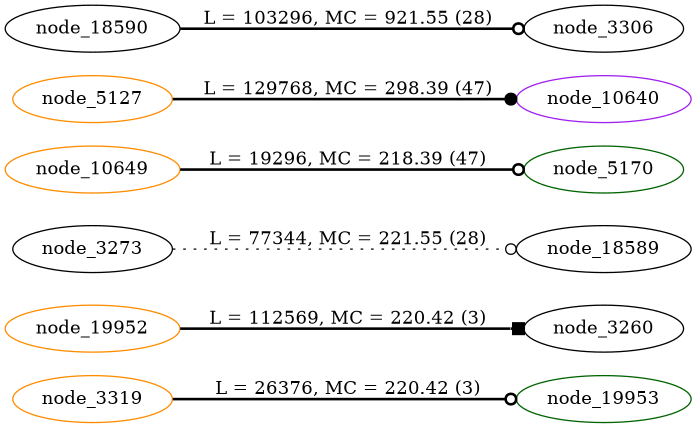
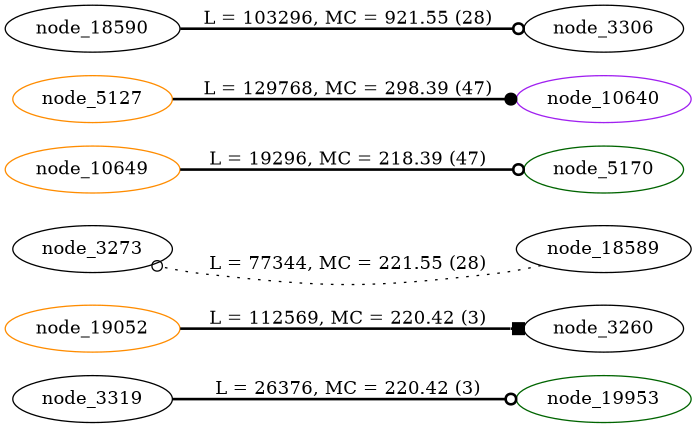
edge "node_3273" -> "node_18589": reversed
node "node_19952": label "node_19952" -> "node_19052"
node "node_3319": color darkorange -> black
